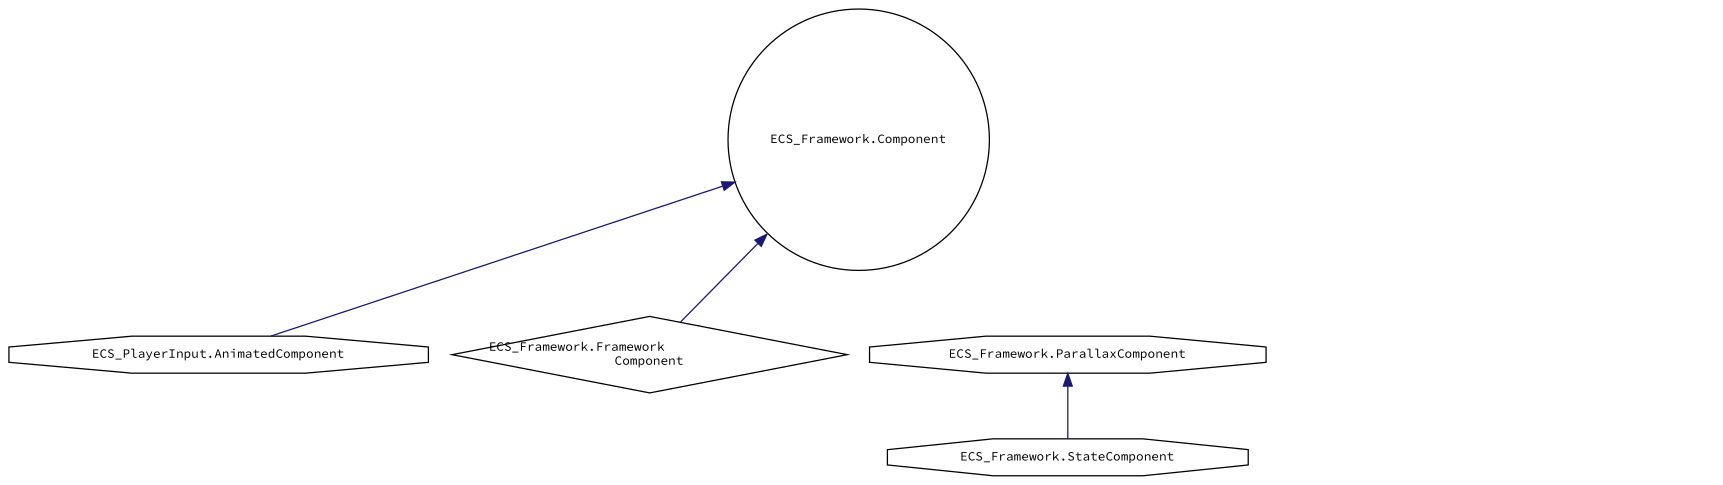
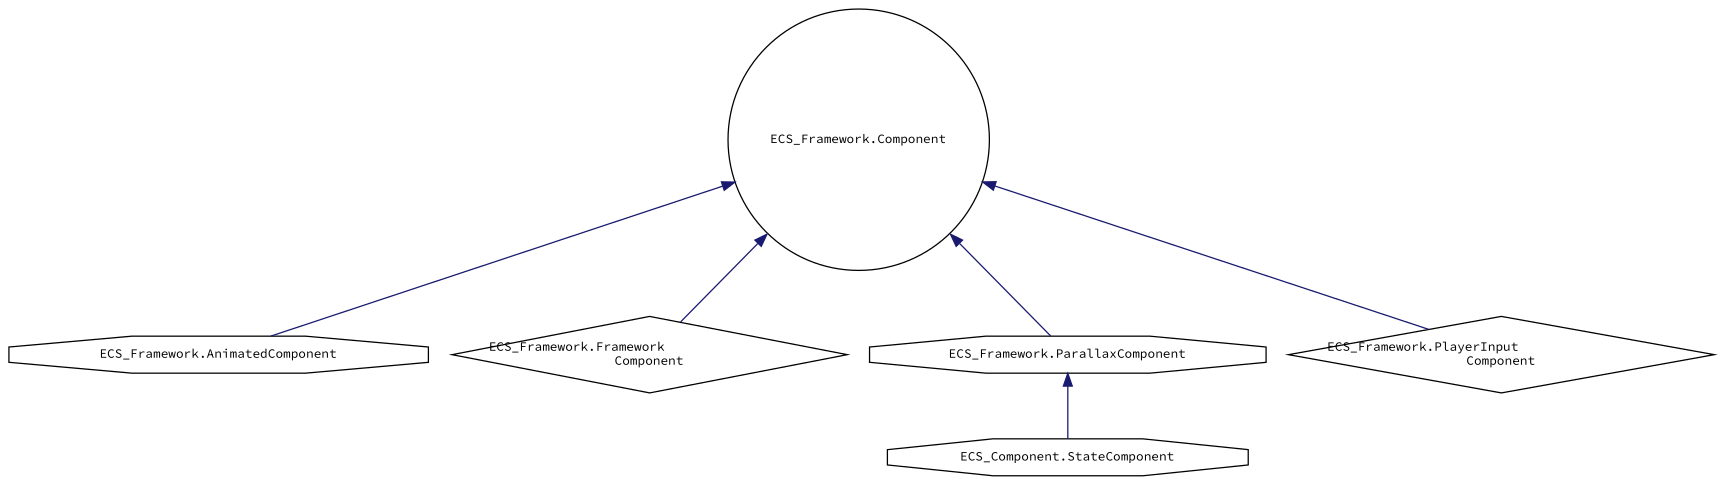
edge "ECS_Framework.ParallaxComponent" -> "ECS_Framework.Component": added
node "ECS_PlayerInput.AnimatedComponent": label "ECS_PlayerInput.AnimatedComponent" -> "ECS_Framework.AnimatedComponent"
node "ECS_Framework.PlayerInput Component": added
node "ECS_Framework.StateComponent": label "ECS_Framework.StateComponent" -> "ECS_Component.StateComponent"
